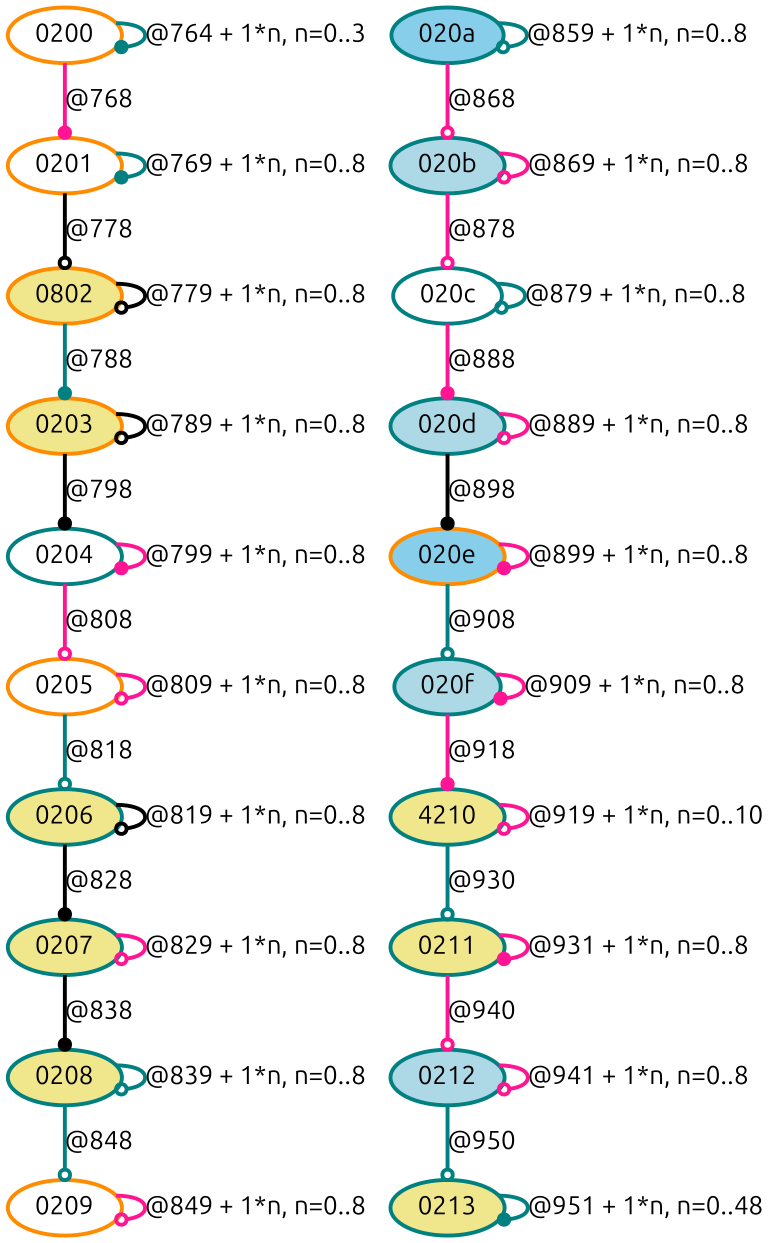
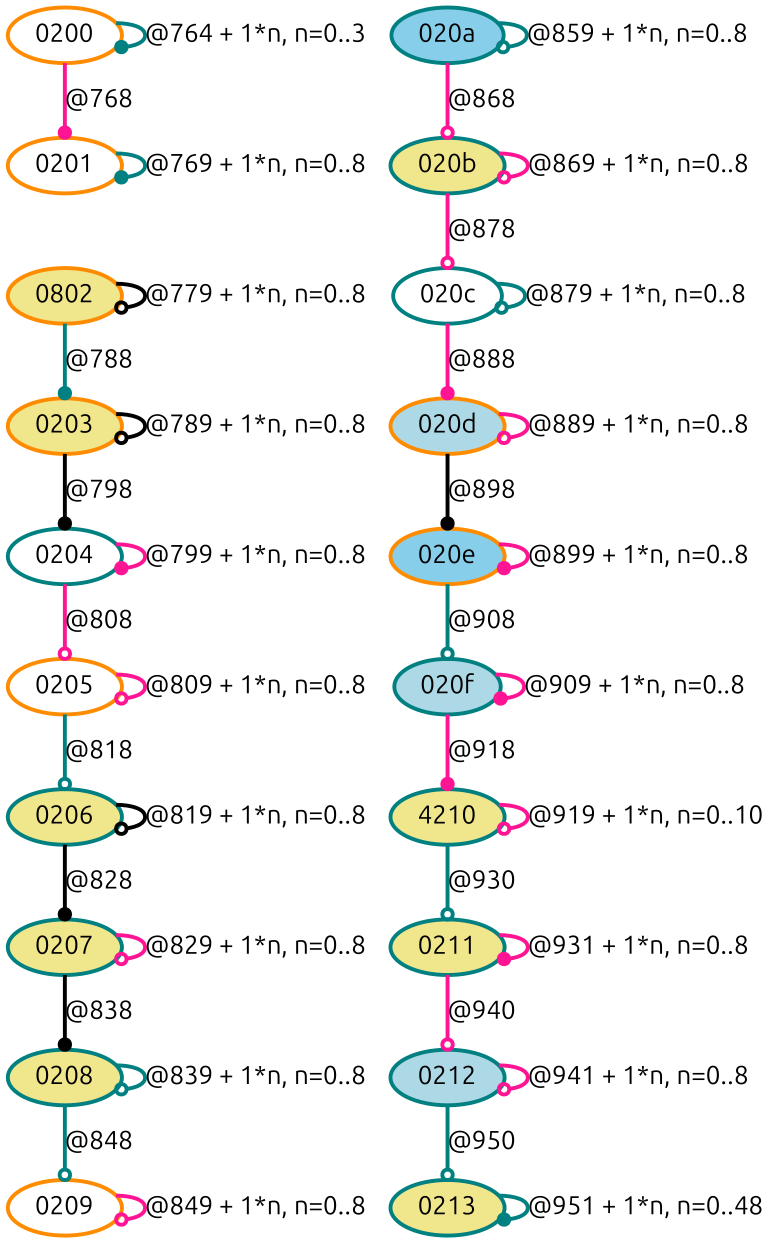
node "020b": fillcolor lightblue -> khaki
edge "0201" -> "0802": removed, label "@778"
node "020d": color teal -> darkorange
